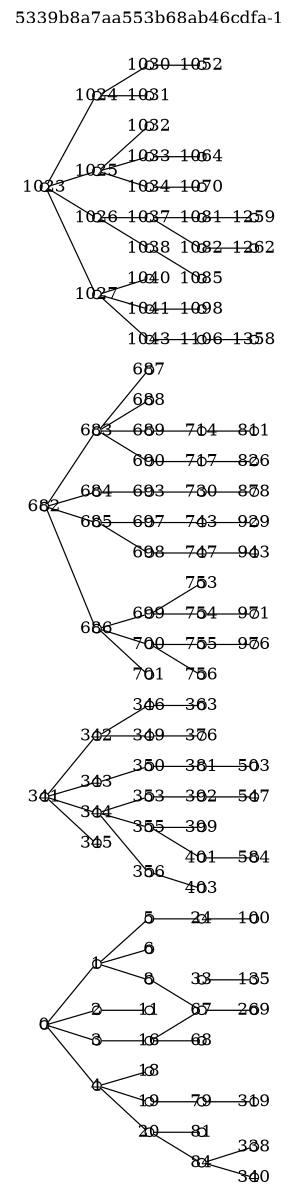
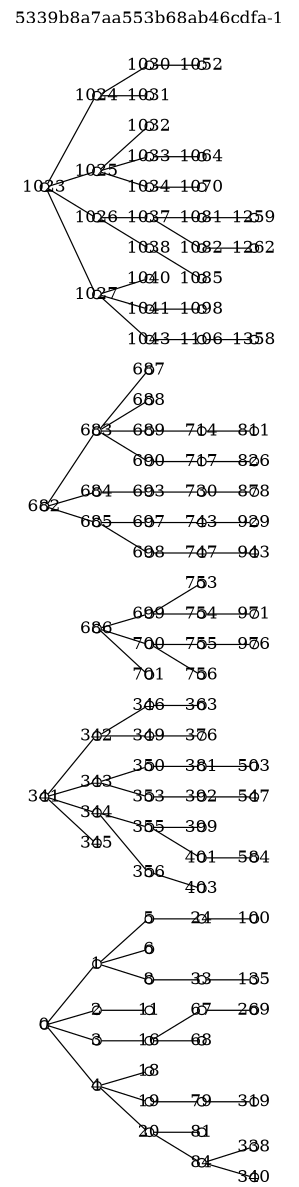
edge "682" -- "686": removed
edge "353" -- "344": now "353" -- "343"
edge "8" -- "67": now "8" -- "33"
